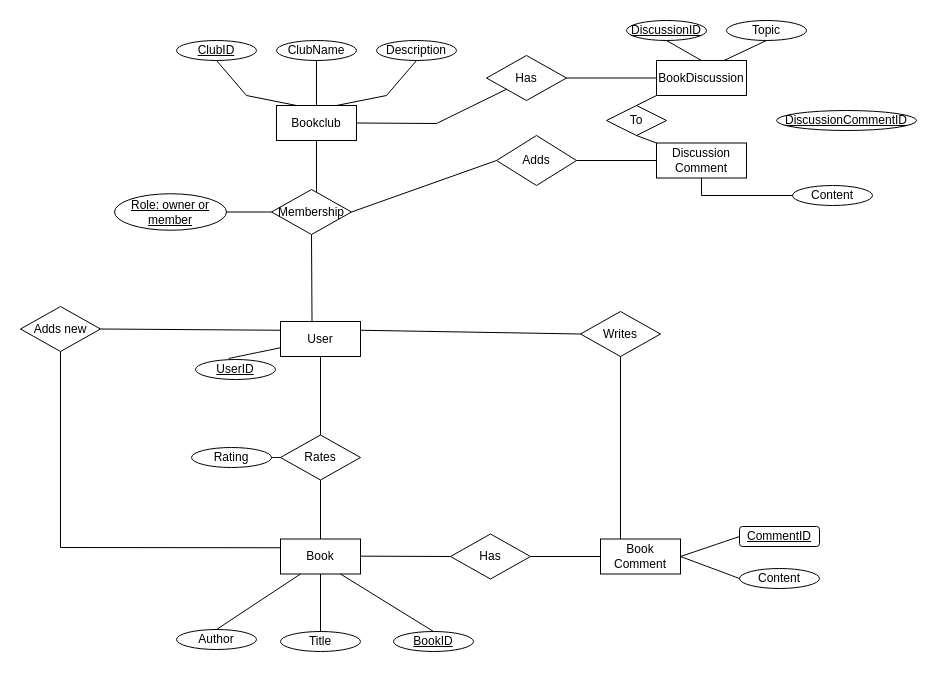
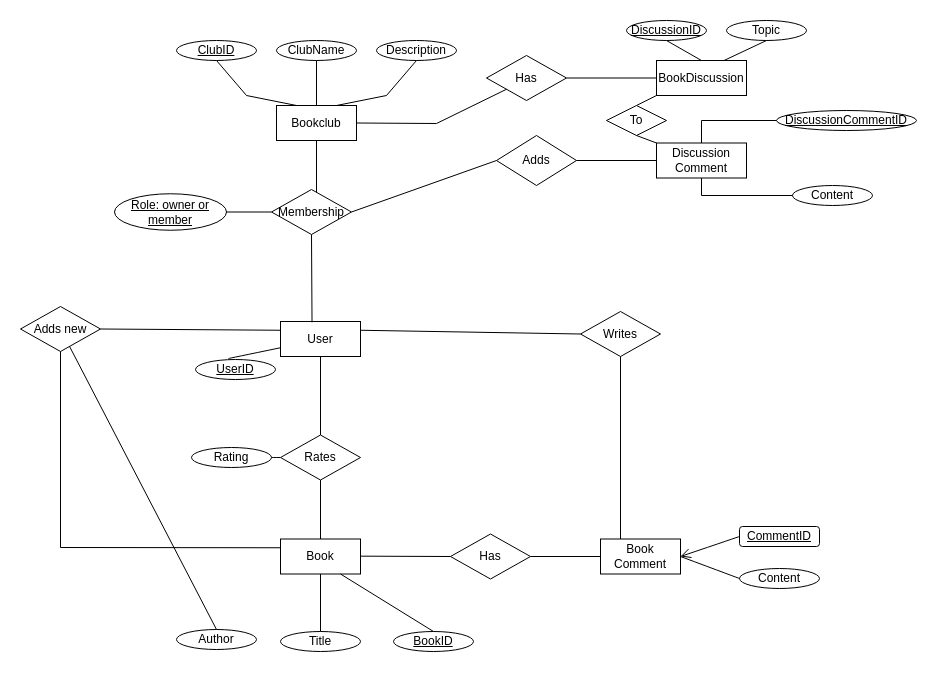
edge "DiscussionCommentID" -- "Discussion Comment": added
edge "CommentID" -- "Book Comment": arrowhead none -> open
edge "Book" -- "Author": now "Adds new" -- "Author"
